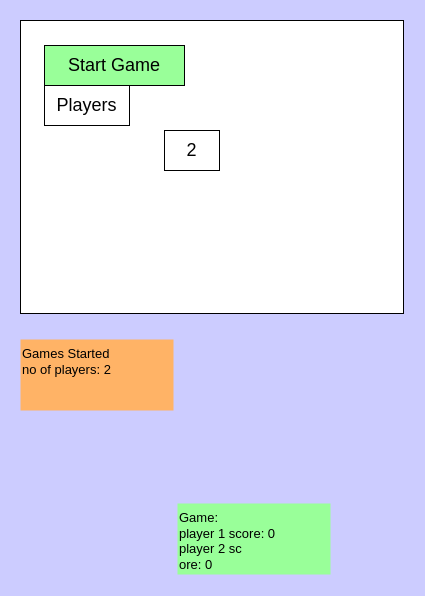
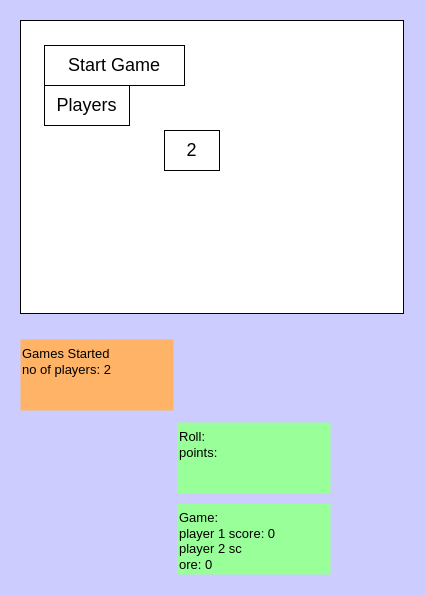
node "Start Game": fillcolor #99ff99 -> #ffffff
node "Roll: points:": added
